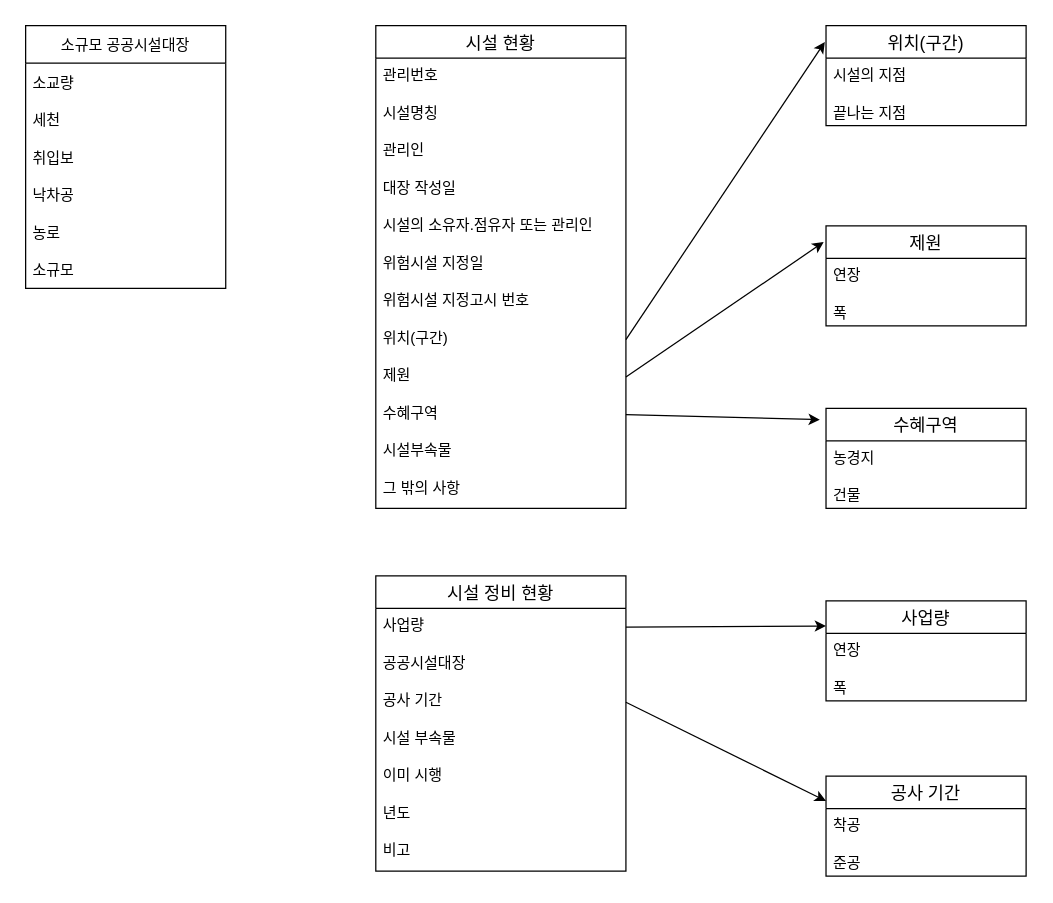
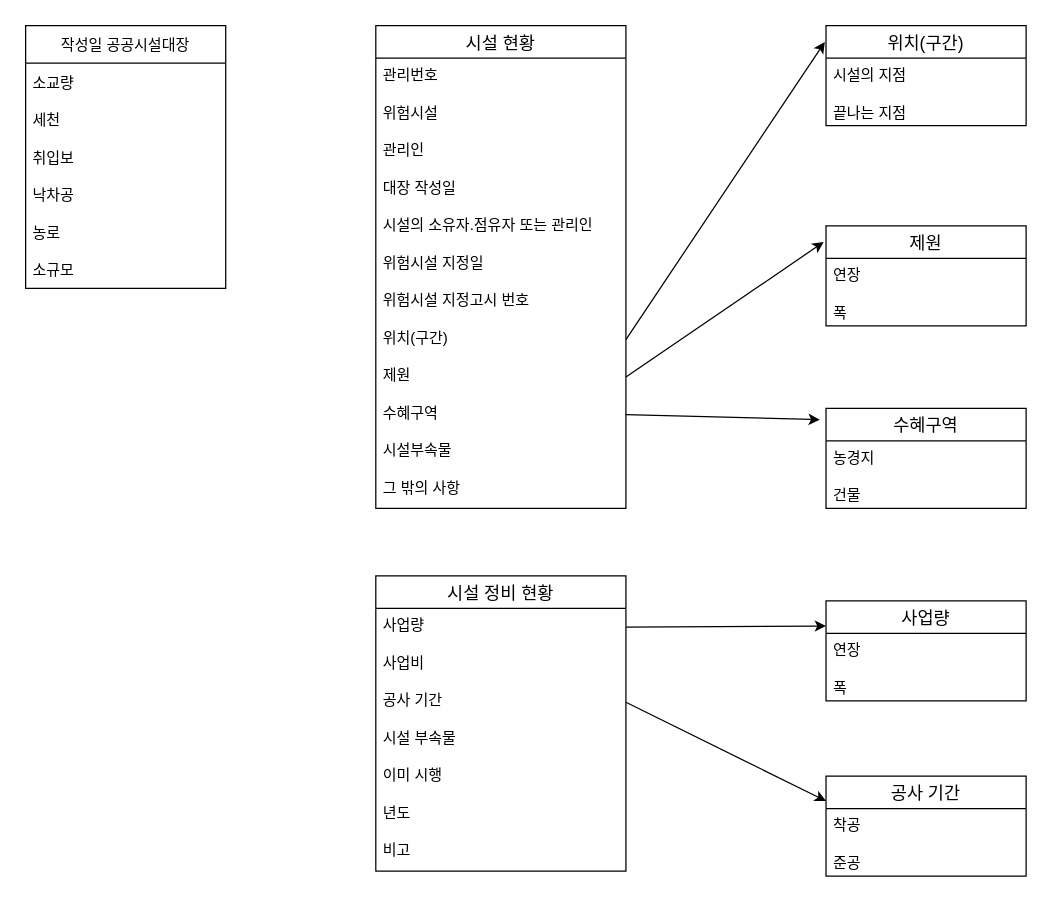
node "소규모 공공시설대장": label "소규모 공공시설대장" -> "작성일 공공시설대장"
node "시설명칭": label "시설명칭" -> "위험시설"
node "공공시설대장": label "공공시설대장" -> "사업비"
